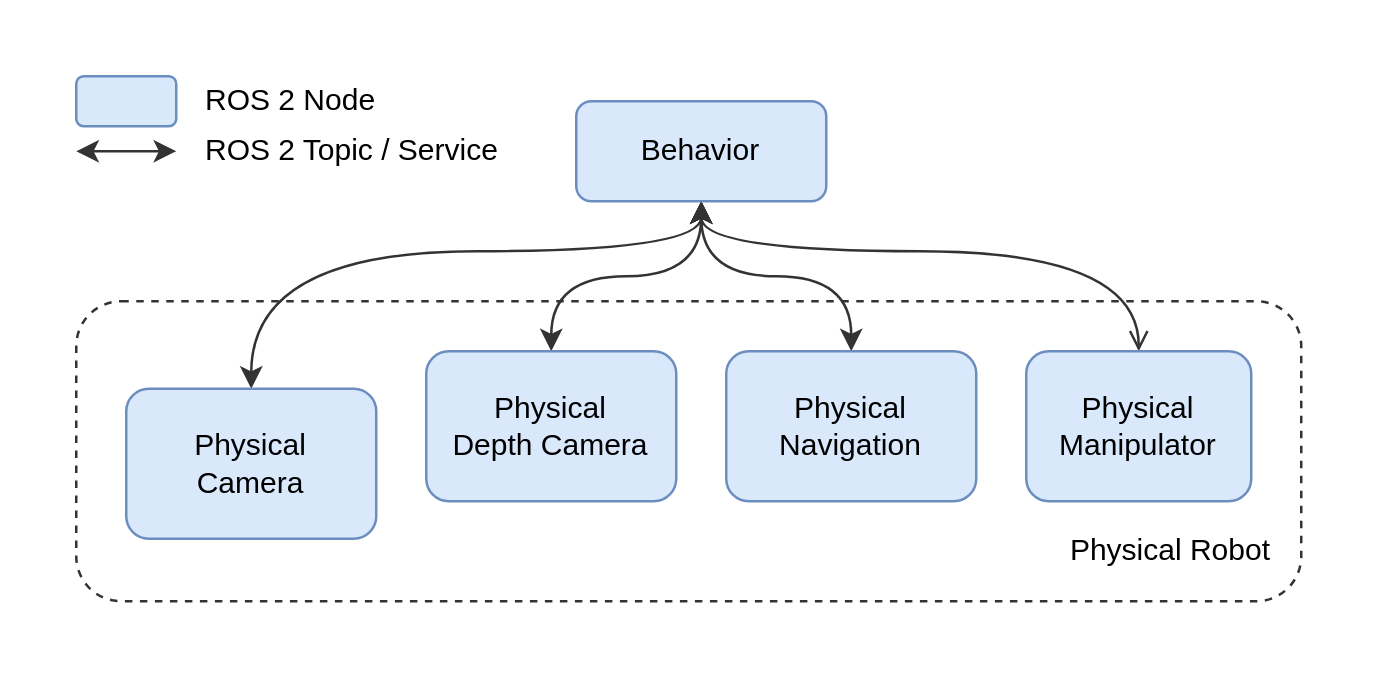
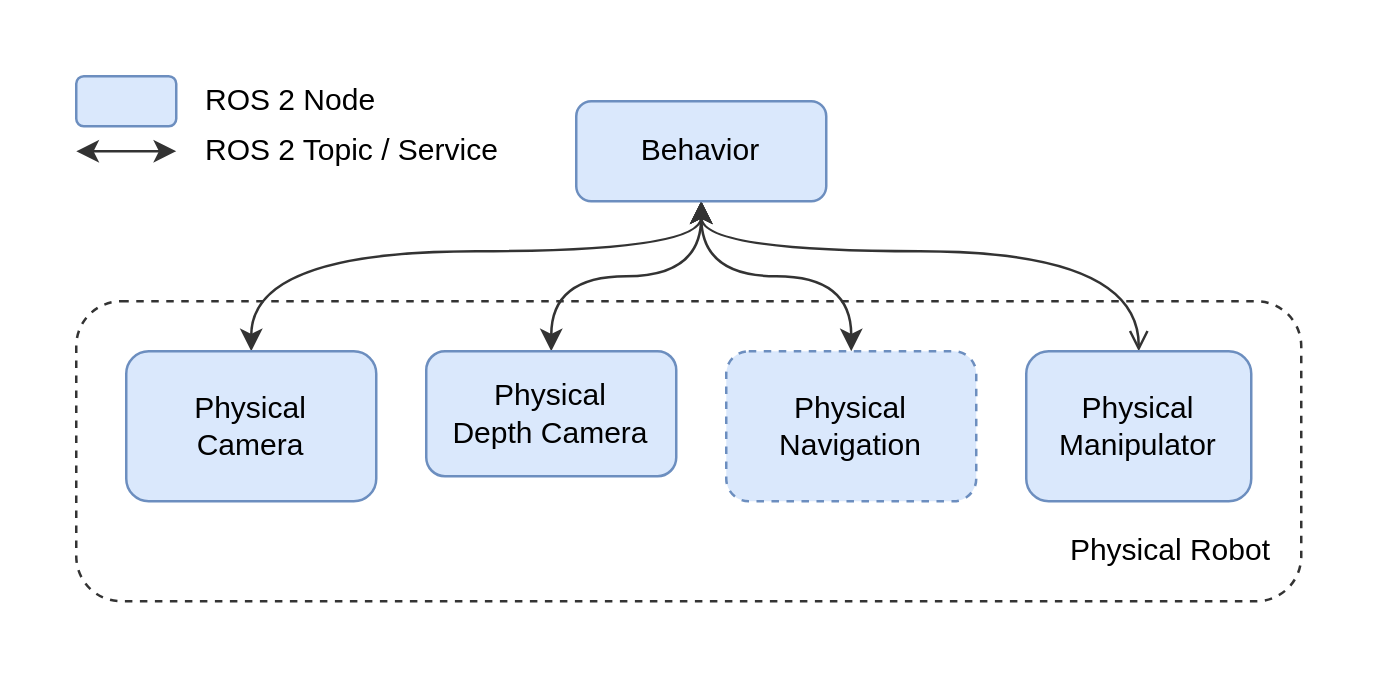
node "Physical Depth Camera": size 250x150 -> 250x125
node "Physical Navigation": style solid -> dashed
node "Physical Camera": moved (251, 464) -> (251, 426)
